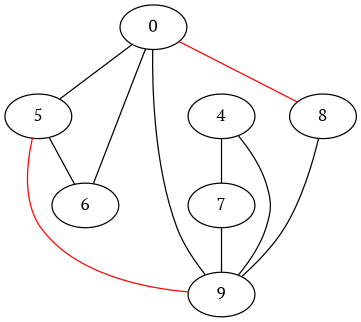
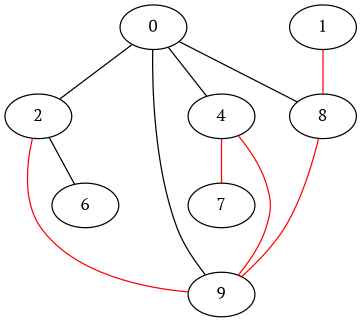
node "1": added
edge "0" -- "8": color red -> black
node "5": label "5" -> "2"
edge "0" -- "6": now "0" -- "4"
edge "4" -- "7": color black -> red
edge "4" -- "9": color black -> red
edge "8" -- "9": color black -> red
edge "7" -- "9": removed
